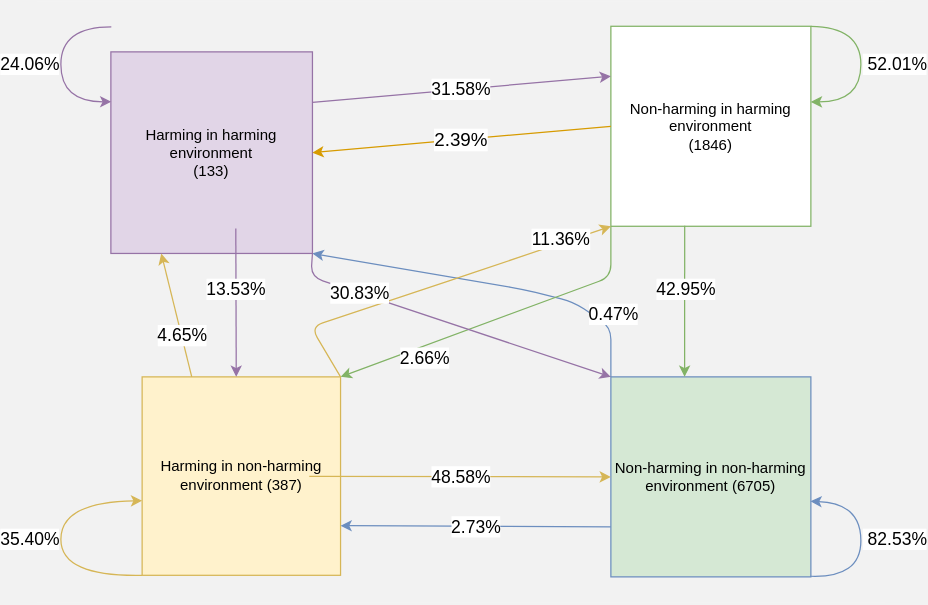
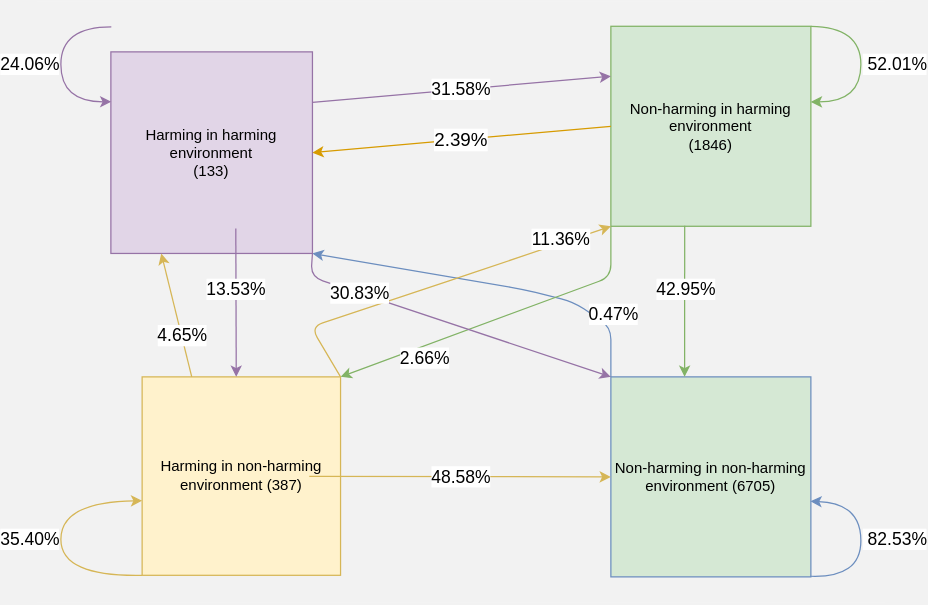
node "Non-harming in harming environment (1846)": fillcolor #ffffff -> #d5e8d4
edge "Non-harming in non-harming environment (6705)" -> "Harming in non-harming environment (387)": removed, label "2.73%"
